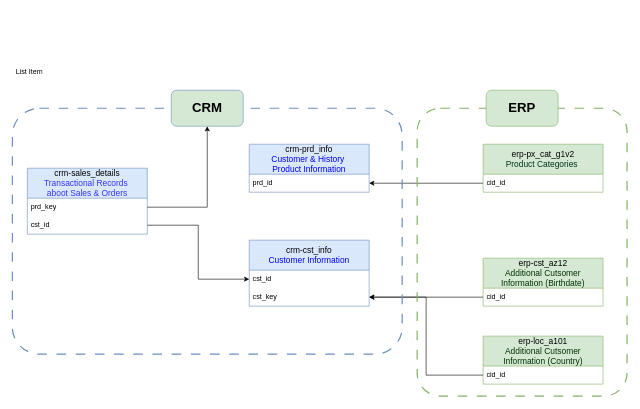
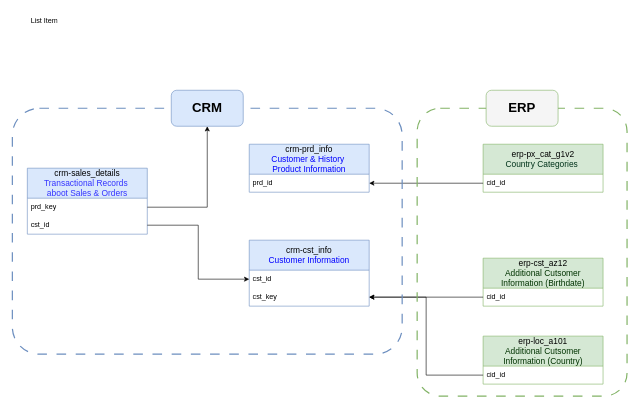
node "List Item": moved (36, 72) -> (51, 21)
node "CRM": fillcolor #d5e8d4 -> #dae8fc
node "ERP": fillcolor #d5e8d4 -> #f5f5f5
node "erp-px_cat_g1v2 Product Categories": label "erp-px_cat_g1v2 Product Categories" -> "erp-px_cat_g1v2 Country Categories"
